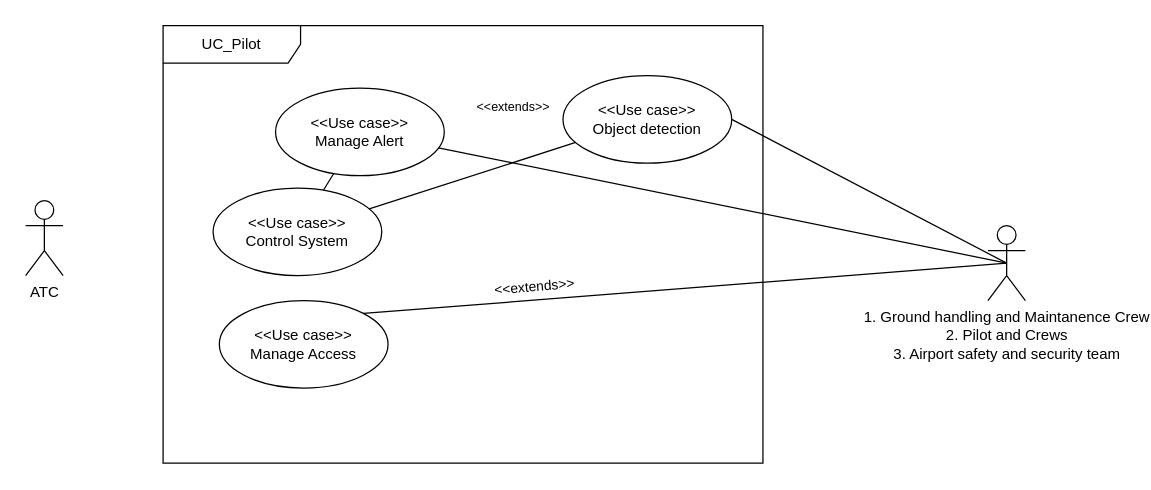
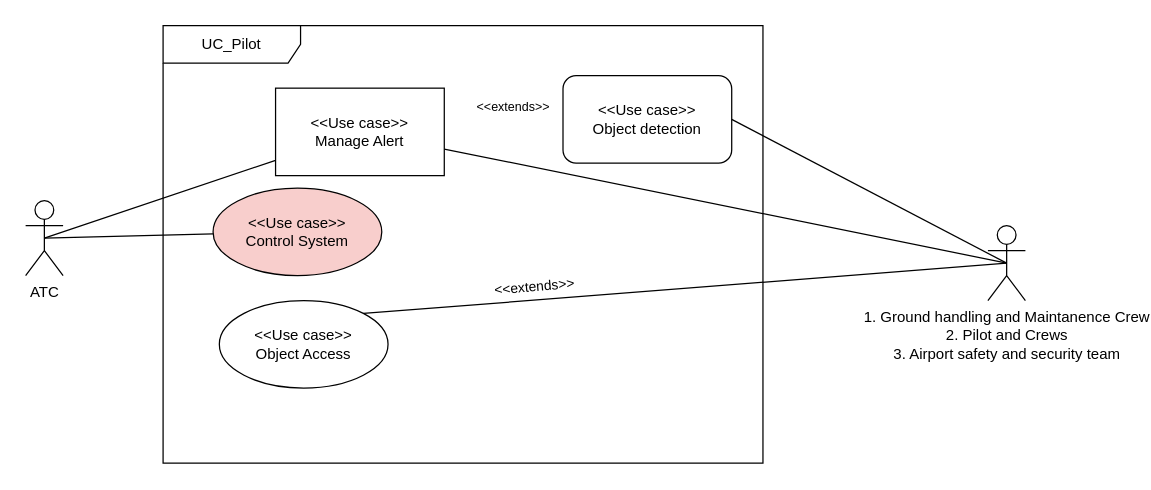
node "<<Use case>> Object detection": shape ellipse -> rounded rectangle
node "<<Use case>> Manage Alert": shape ellipse -> rectangle
edge "<<Use case>> Manage Alert" -- "<<Use case>> Control System": now "<<Use case>> Manage Alert" -- "ATC"
edge "<<Use case>> Object detection" -- "<<Use case>> Control System": now "ATC" -- "<<Use case>> Control System"
node "<<Use case>> Control System": fillcolor #ffffff -> #f8cecc
node "<<Use case>> Manage Access": label "<<Use case>> Manage Access" -> "<<Use case>> Object Access"
